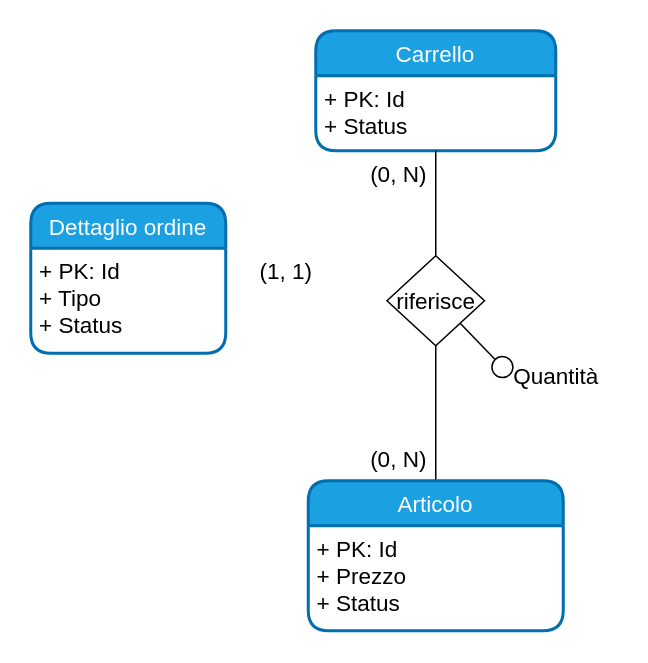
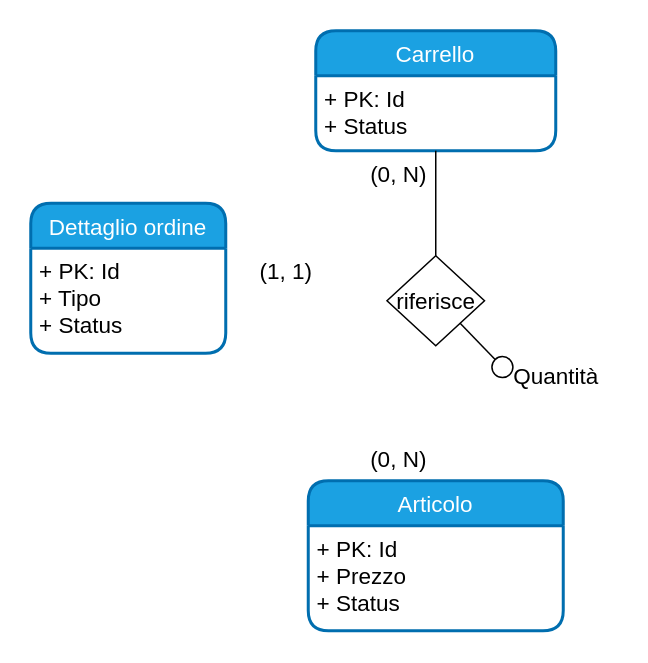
edge "riferisce" -- "Articolo": removed
